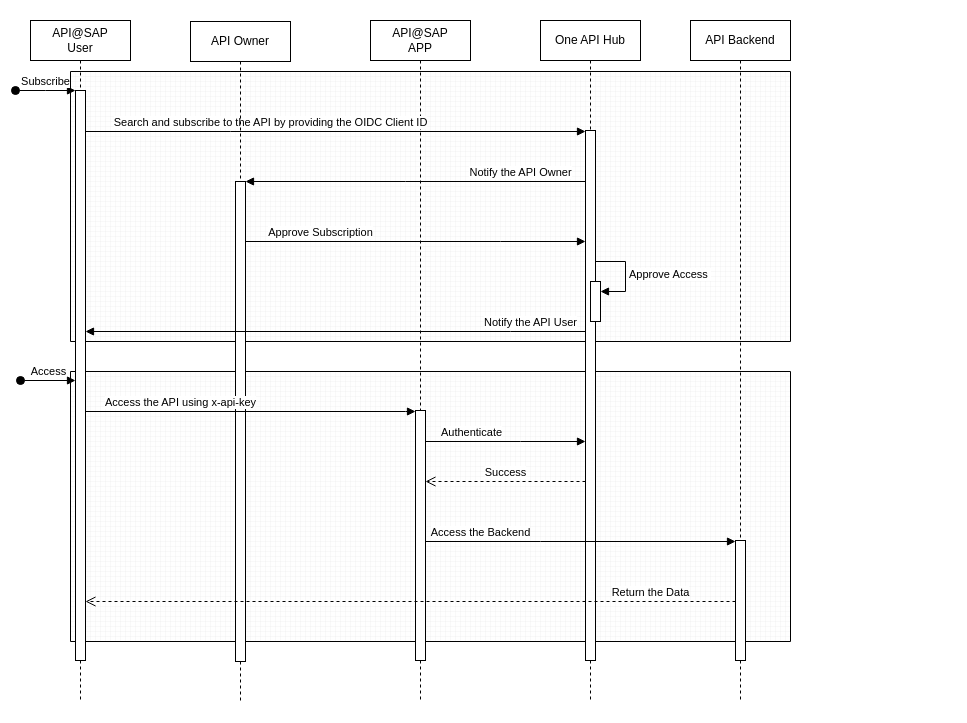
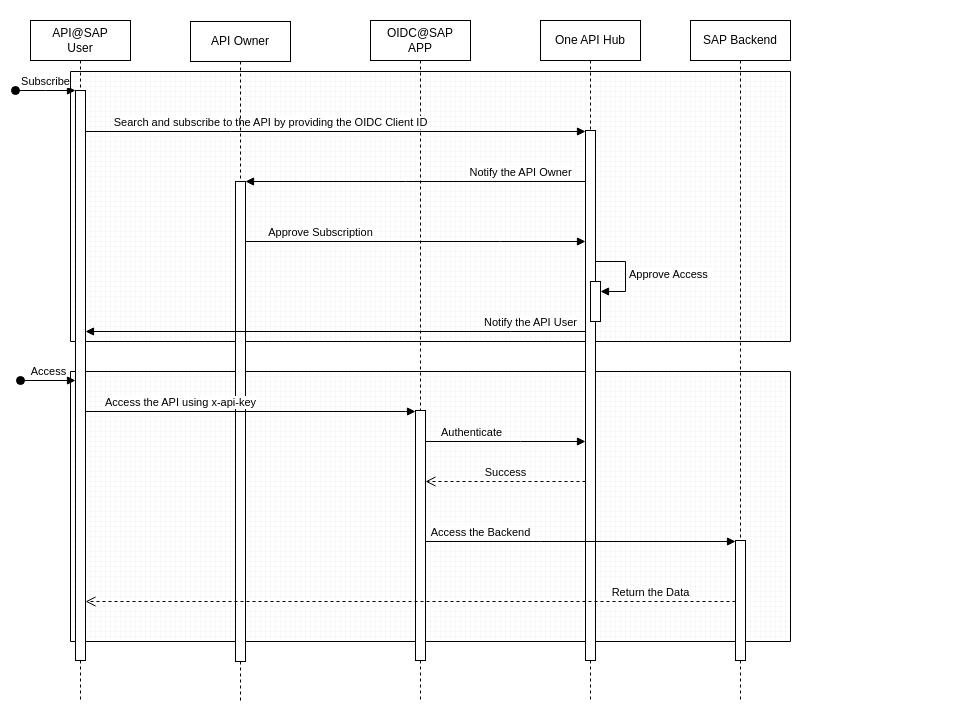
node "API@SAP APP": label "API@SAP APP" -> "OIDC@SAP APP"
node "API Backend": label "API Backend" -> "SAP Backend"
